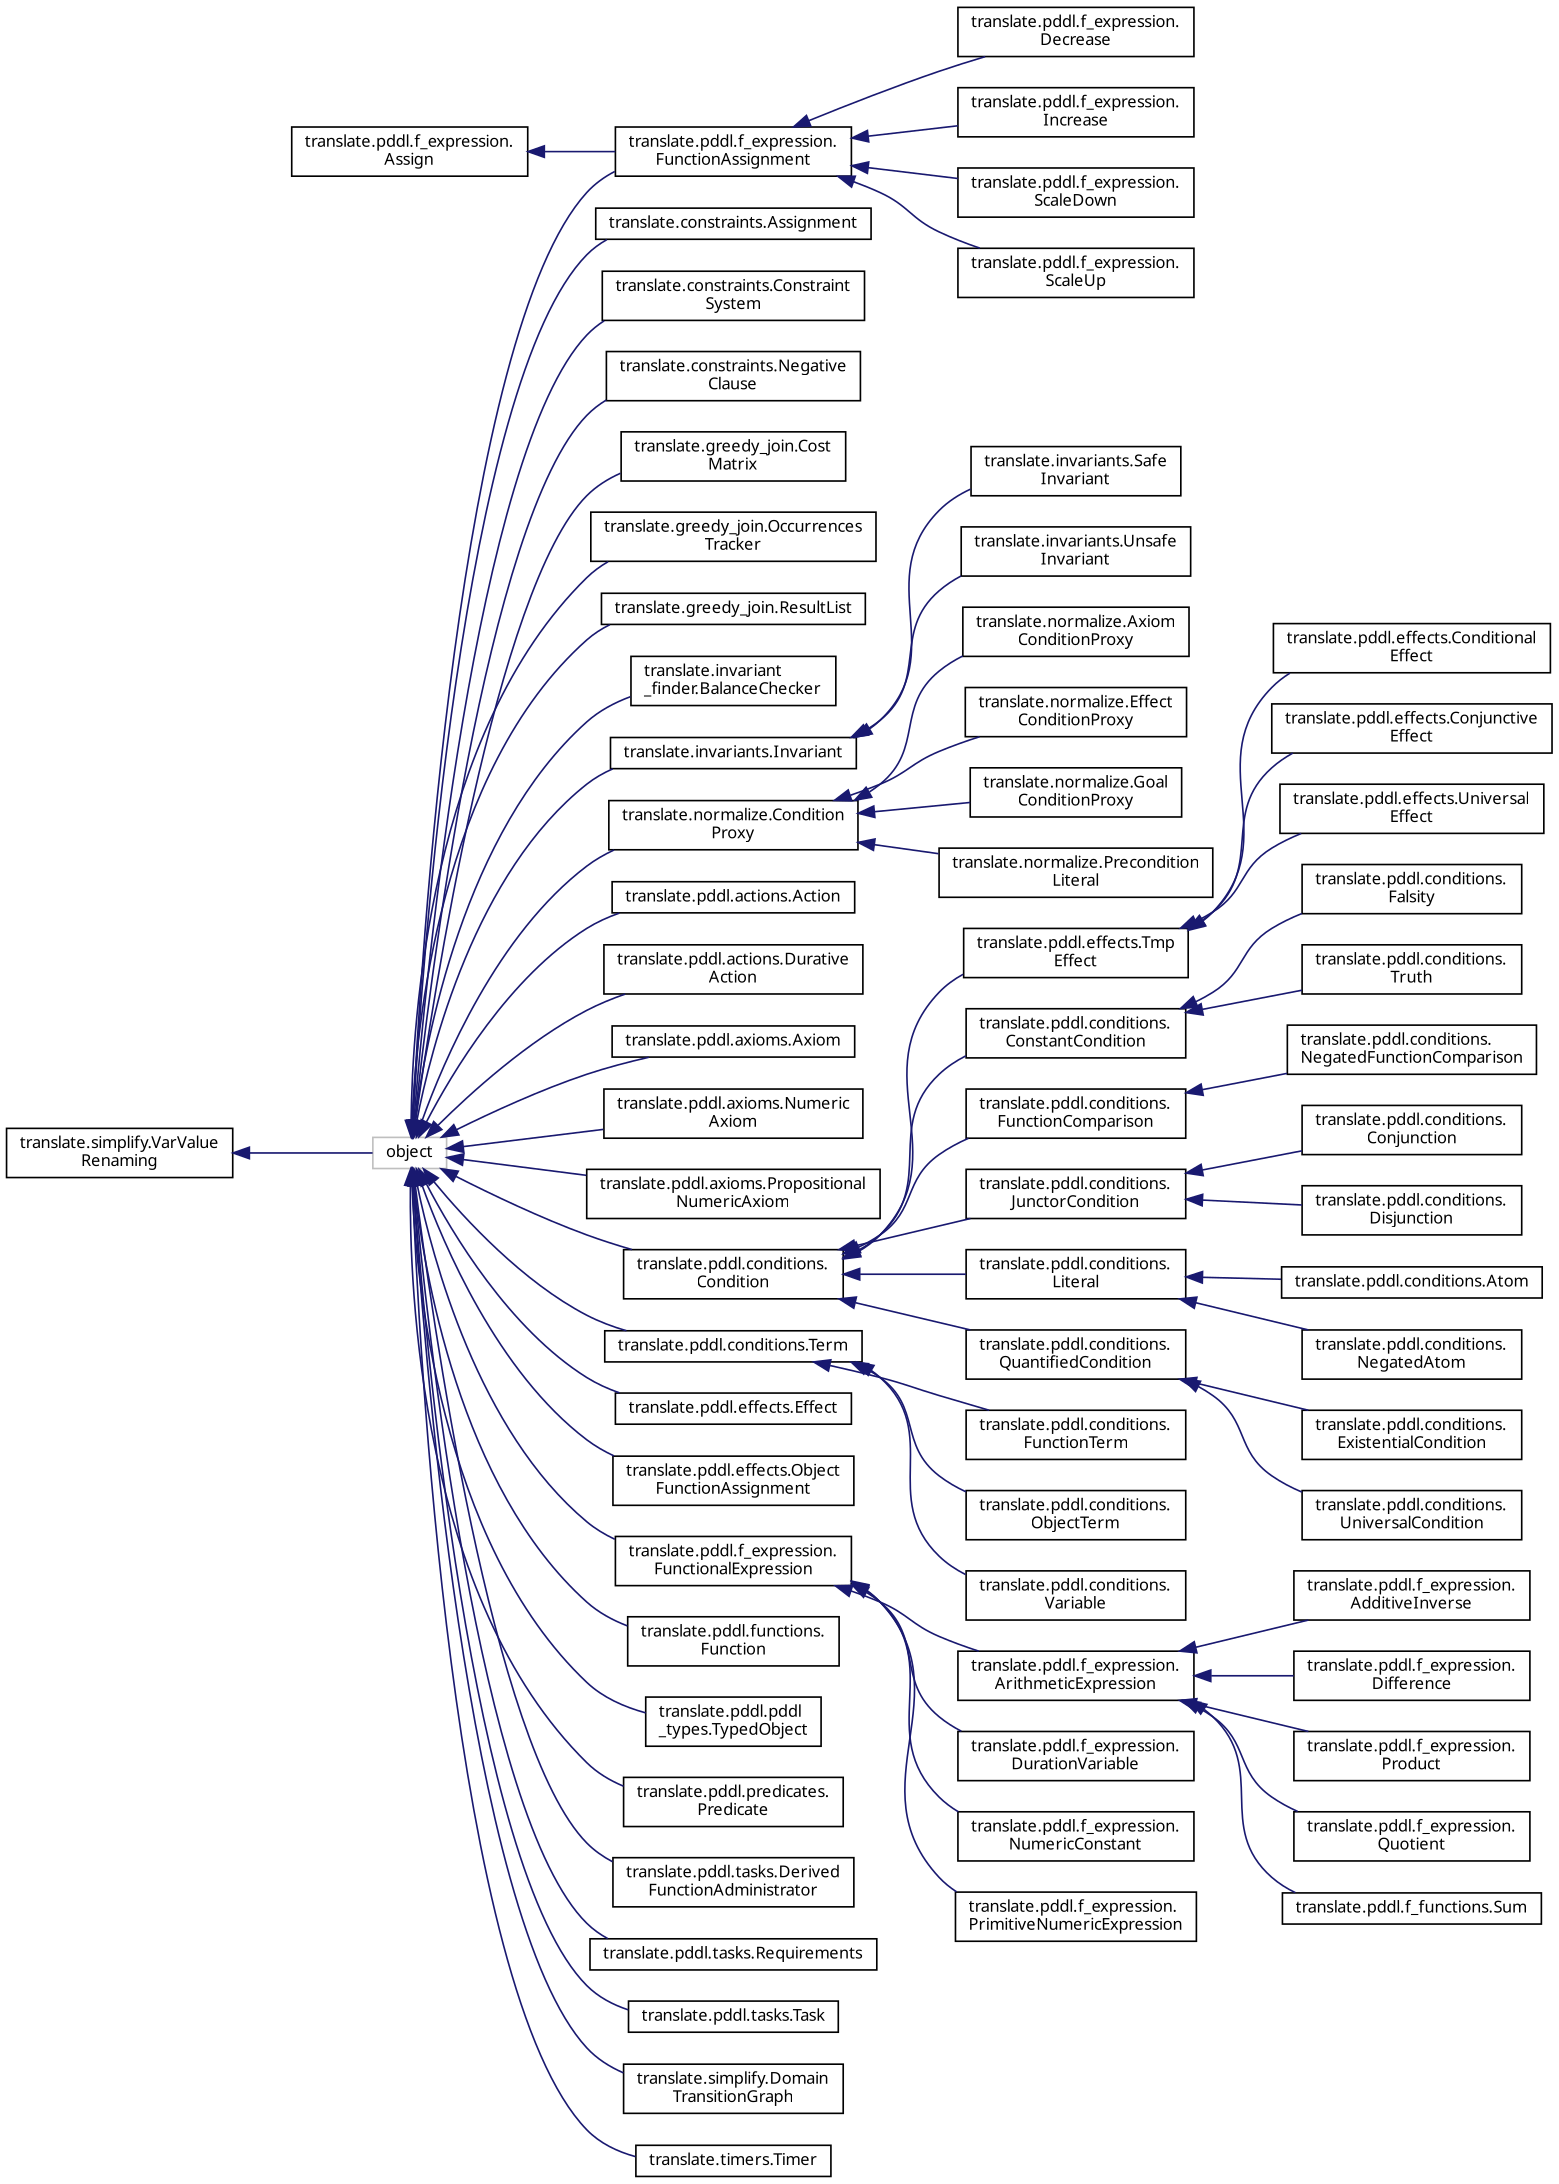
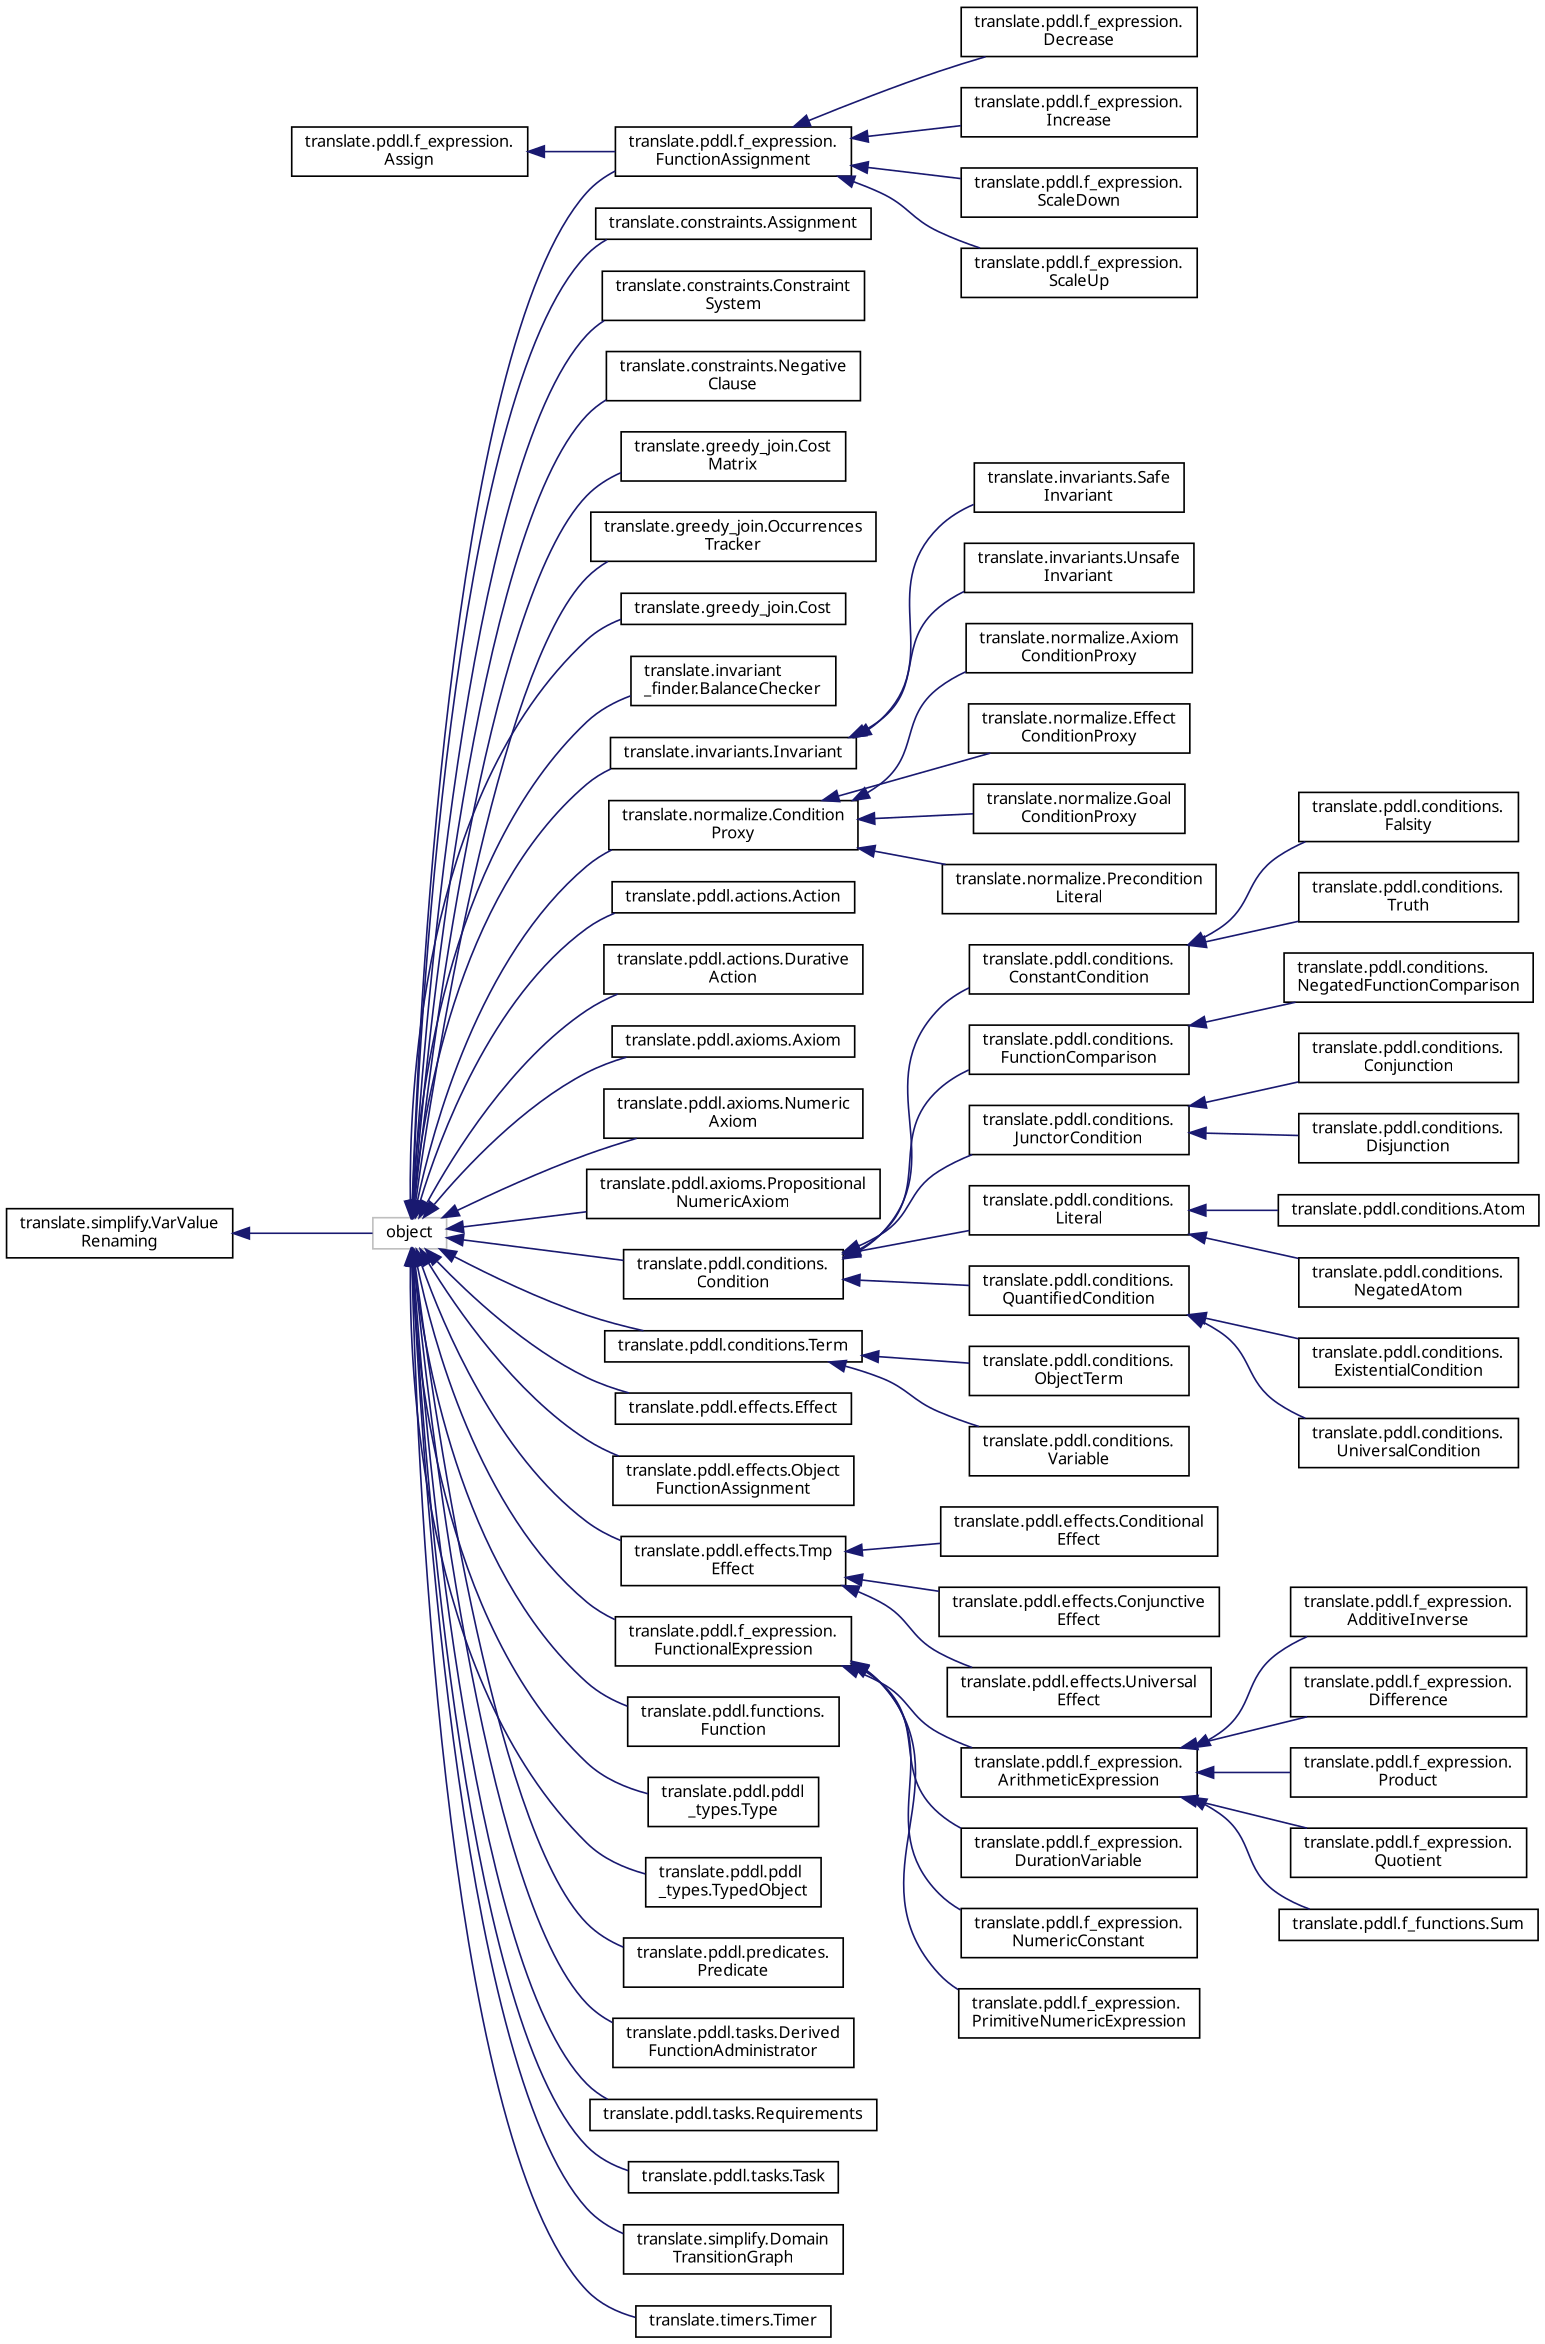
node "translate.greedy_join.ResultList": label "translate.greedy_join.ResultList" -> "translate.greedy_join.Cost"
edge "translate.pddl.effects.Tmp Effect" -> "translate.pddl.conditions. Condition": now "translate.pddl.effects.Tmp Effect" -> "object"
node "translate.pddl.conditions. FunctionTerm": removed
node "translate.pddl.pddl _types.Type": added
